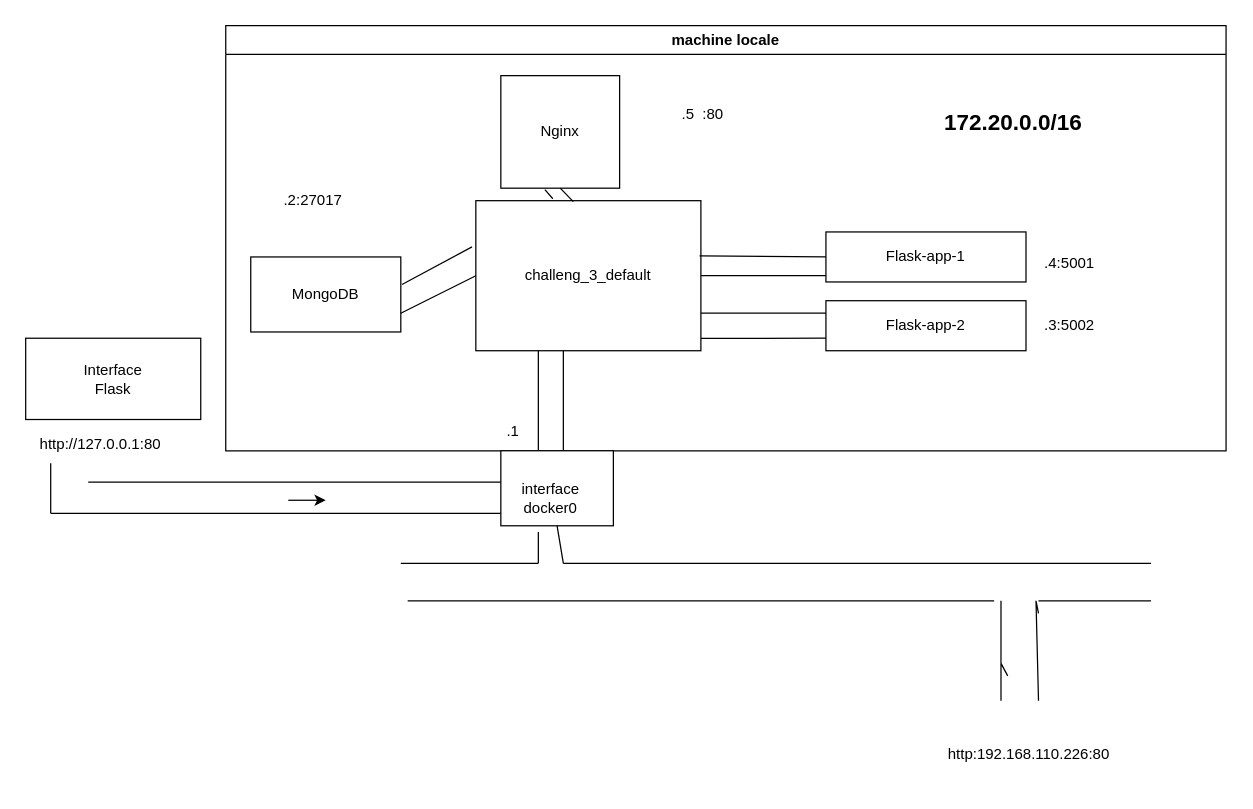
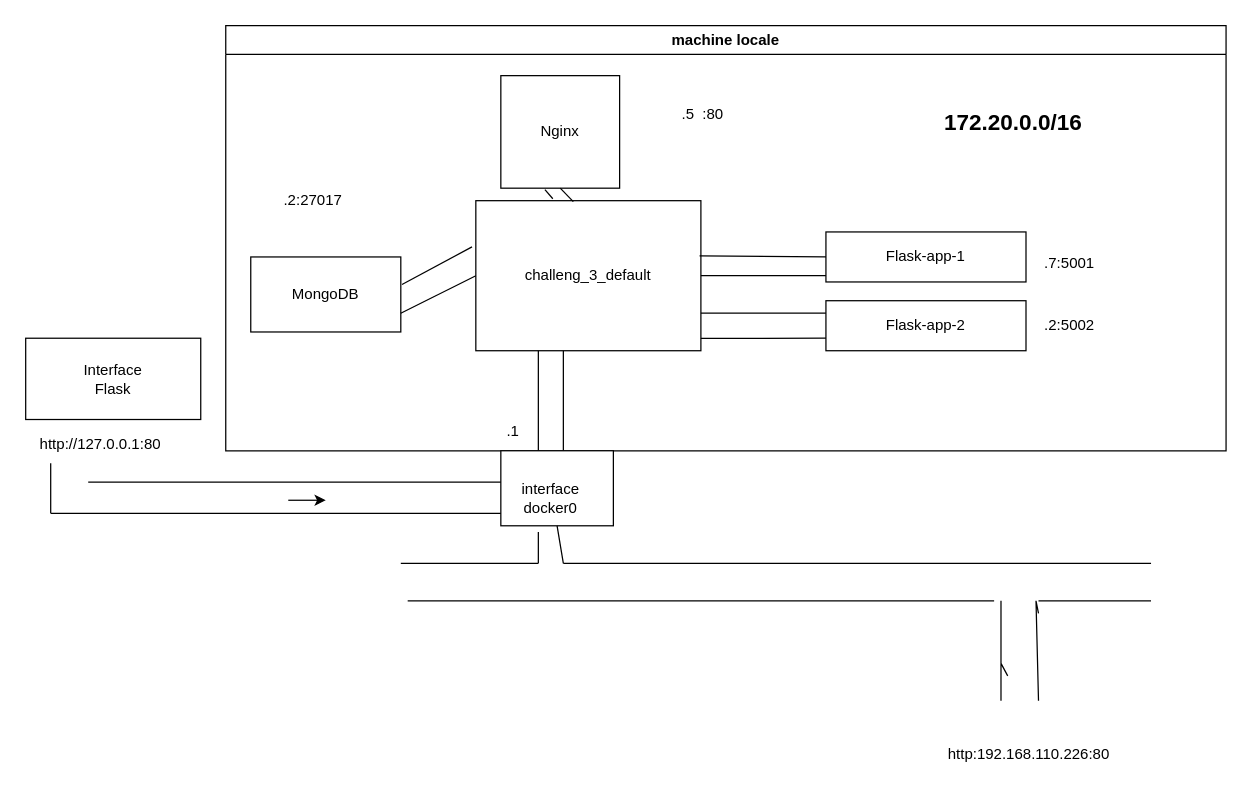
node ".4": label ".4" -> ".7"
node ".3": label ".3" -> ".2"
